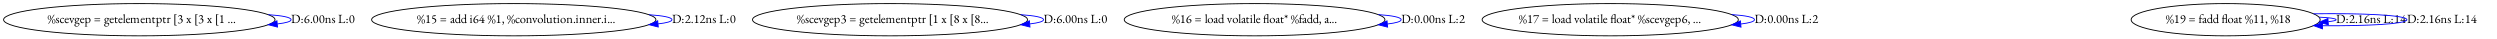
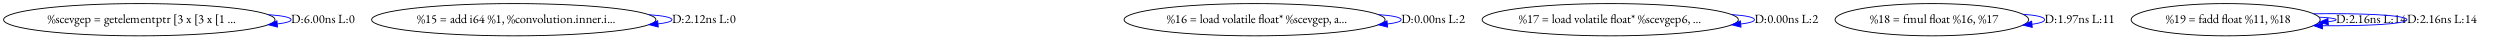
node "%scevgep3 = getelementptr [1 x [8 x [8...": removed
node "%16 = load volatile float* %fadd, a...": label "%16 = load volatile float* %fadd, a..." -> "%16 = load volatile float* %scevgep, a..."
node "%18 = fmul float %16, %17": added
